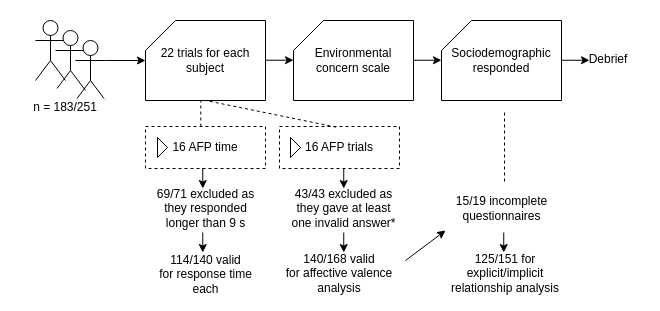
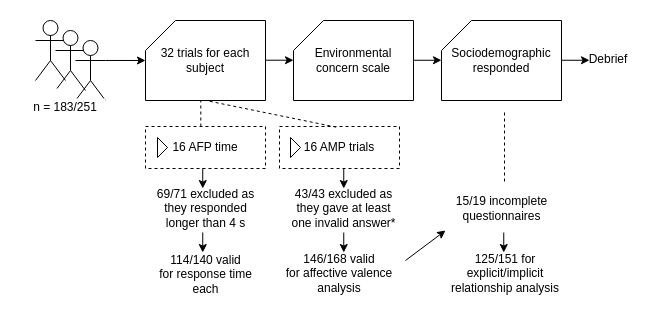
node "22 trials for each subject": label "22 trials for each subject" -> "32 trials for each subject"
node "16 AFP trials": label "16 AFP trials" -> "16 AMP trials"
node "69/71 excluded as they responded longer than 9 s": label "69/71 excluded as they responded longer than 9 s" -> "69/71 excluded as they responded longer than 4 s"
node "140/168 valid for affective valence analysis": label "140/168 valid for affective valence analysis" -> "146/168 valid for affective valence analysis"
